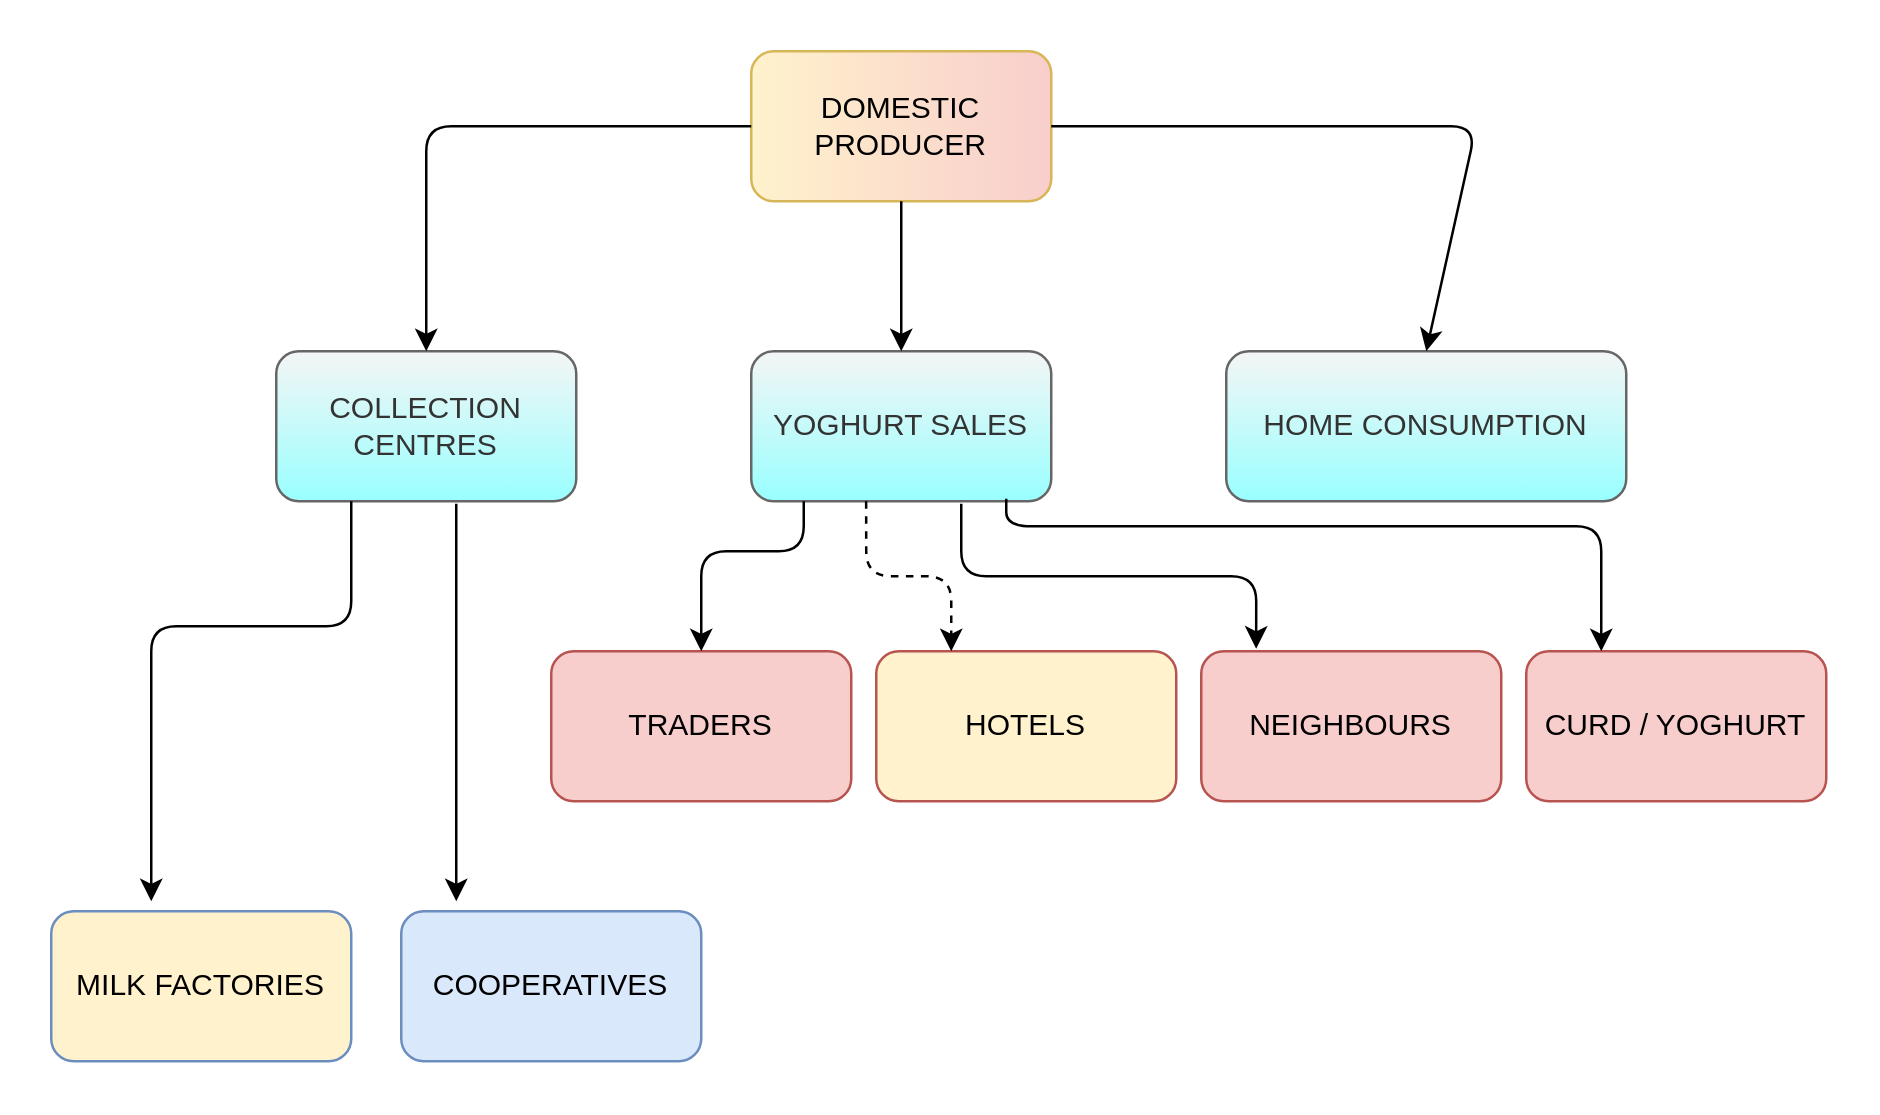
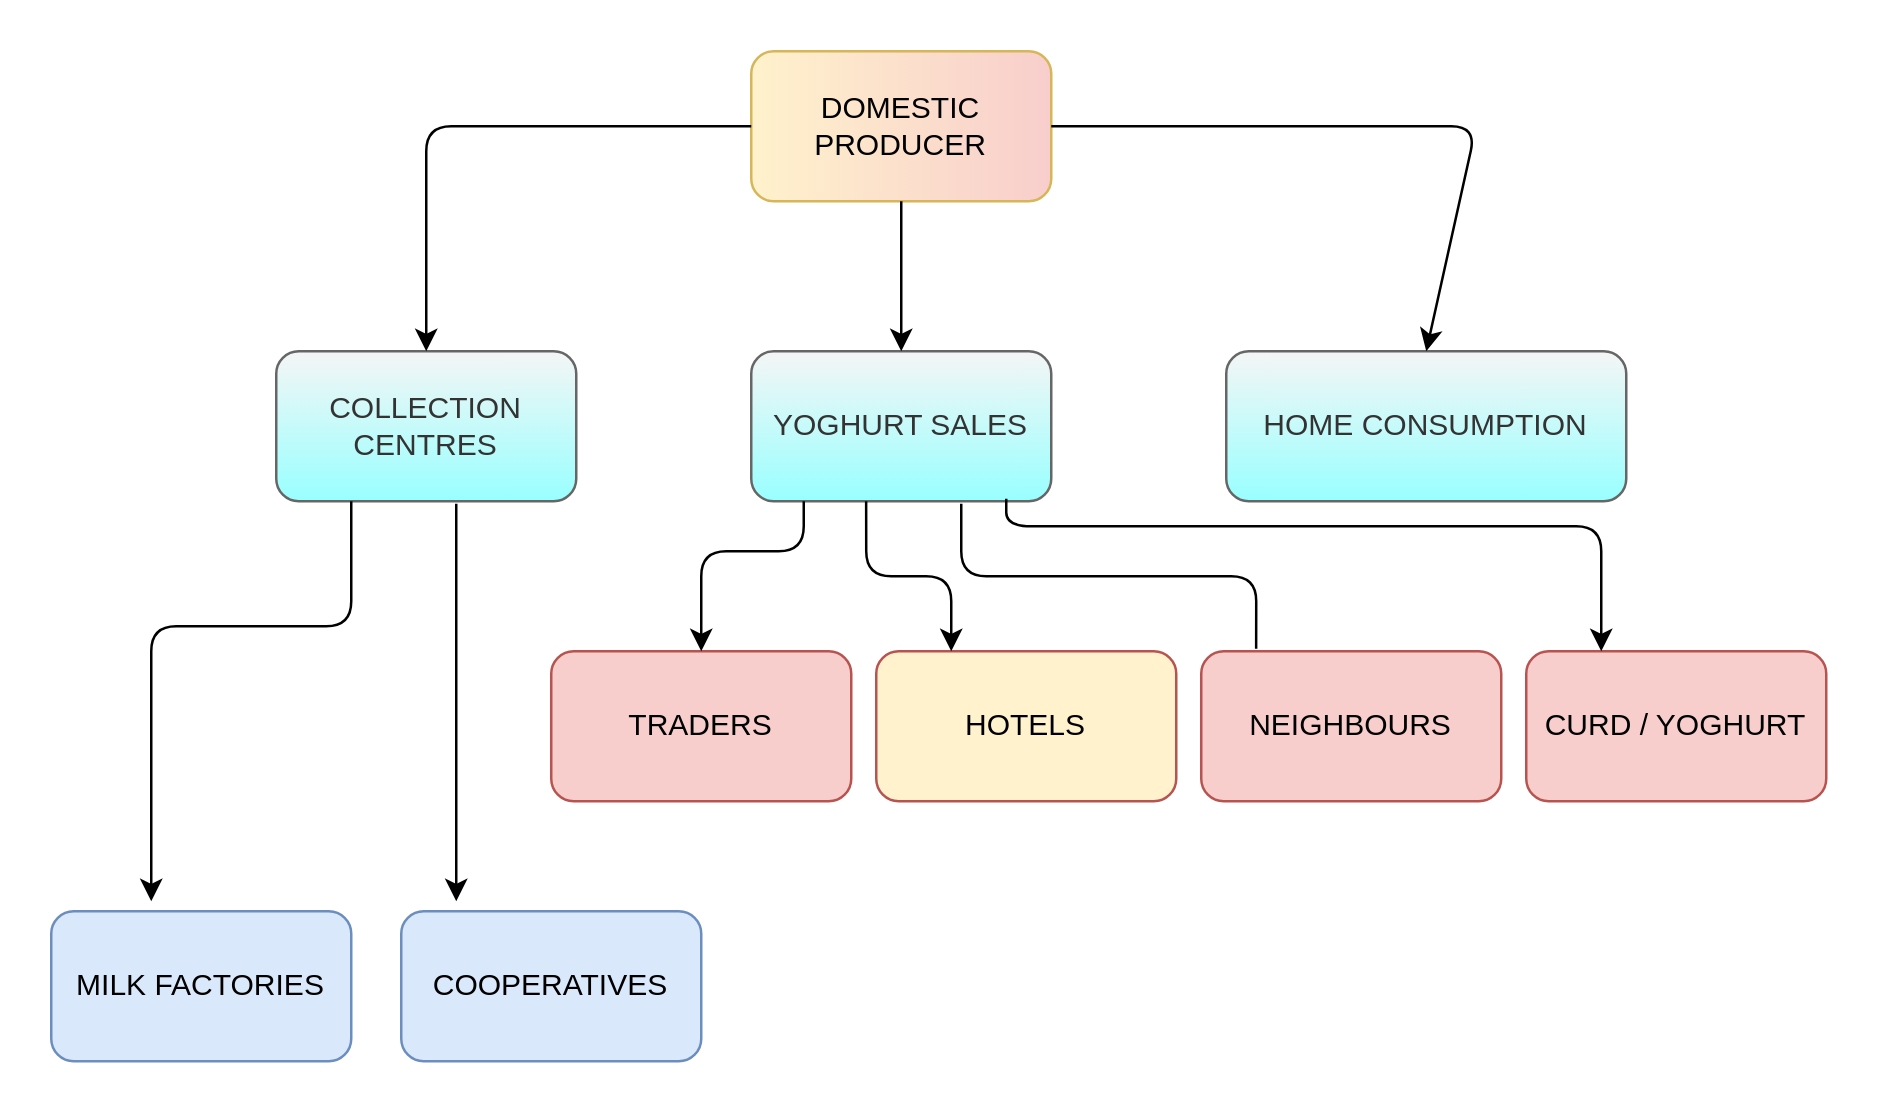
edge "YOGHURT SALES" -> "HOTELS": style dashed -> solid
edge "YOGHURT SALES" -> "NEIGHBOURS": arrowhead classic -> none
node "MILK FACTORIES": fillcolor #fff2cc -> #dae8fc
